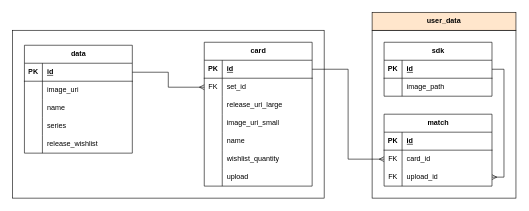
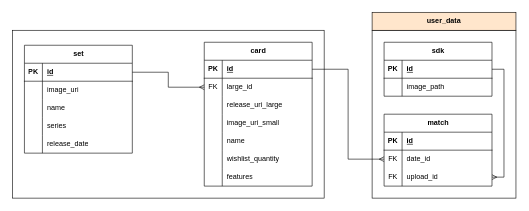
node "data": label "data" -> "set"
node "set_id": label "set_id" -> "large_id"
node "release_wishlist": label "release_wishlist" -> "release_date"
node "card_id": label "card_id" -> "date_id"
node "upload": label "upload" -> "features"
